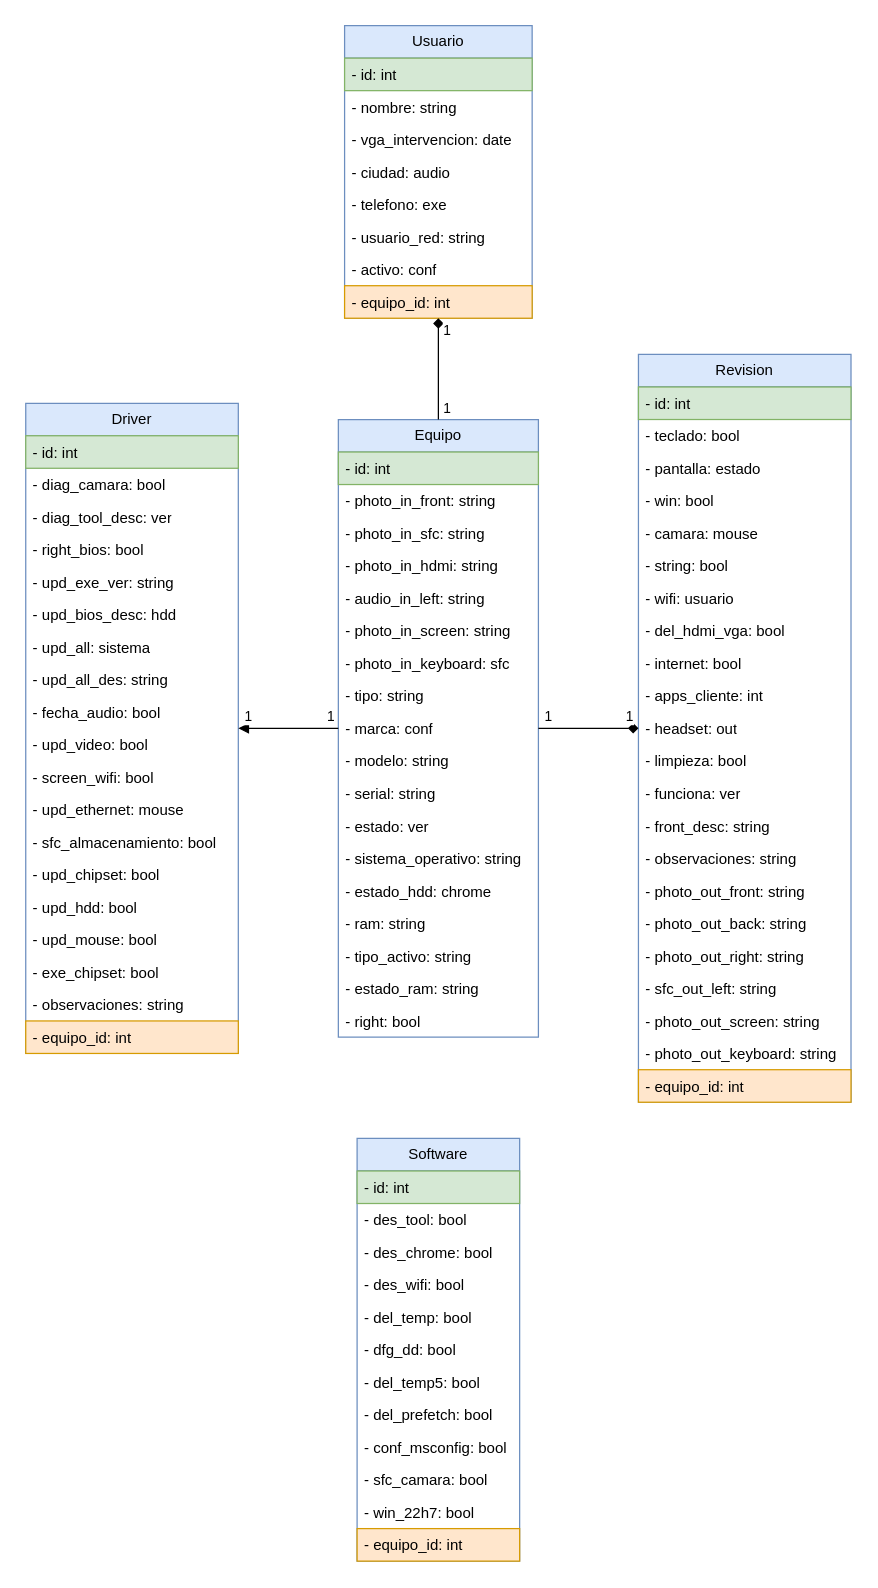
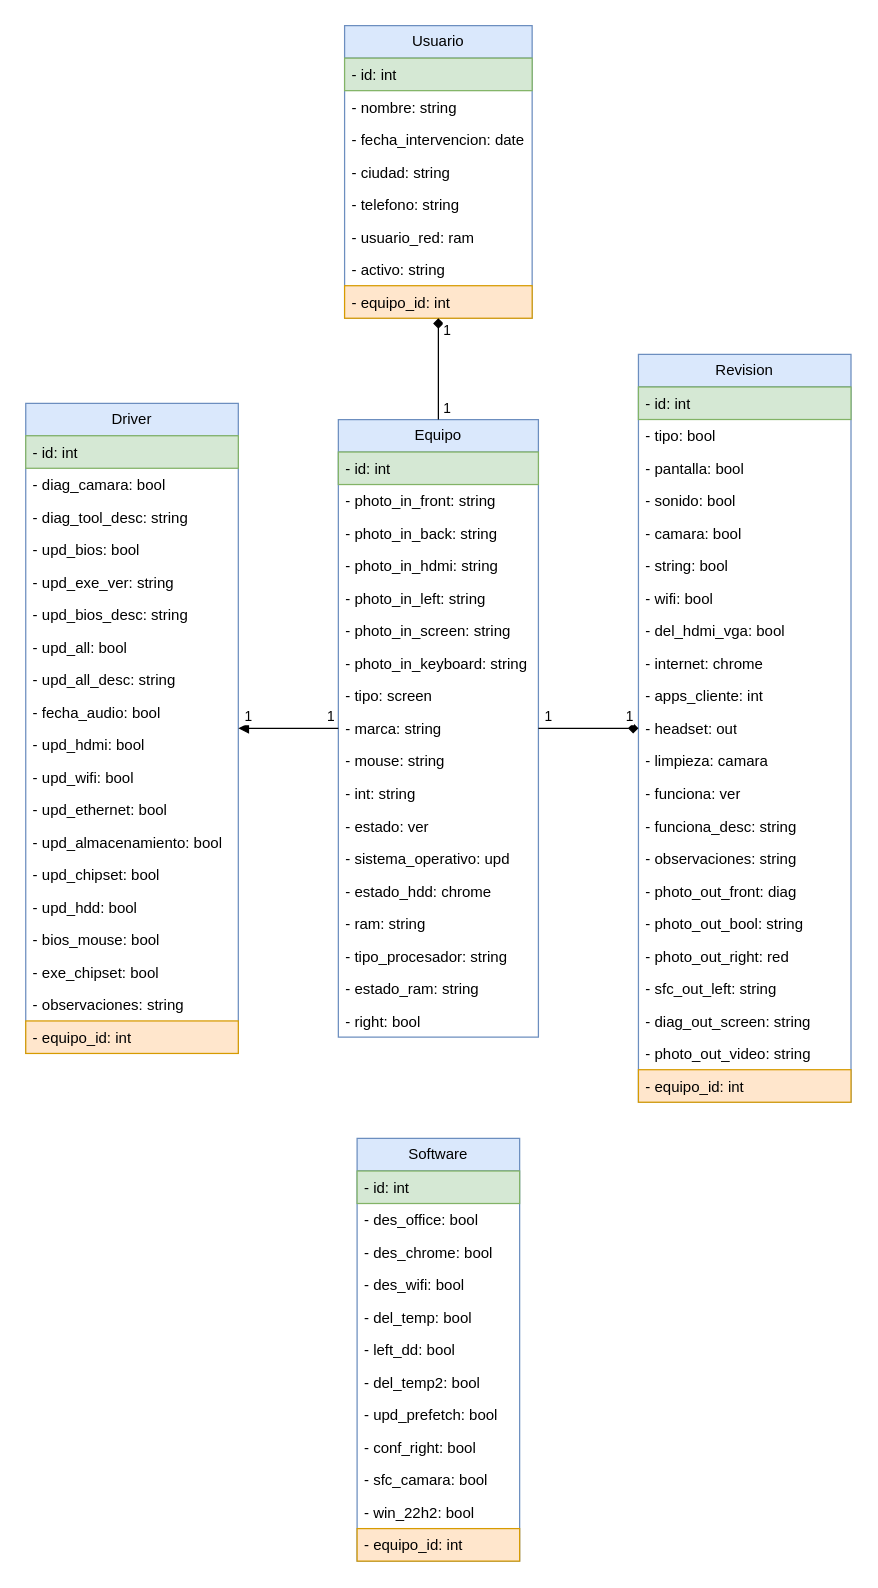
node "- vga_intervencion: date": label "- vga_intervencion: date" -> "- fecha_intervencion: date"
node "- ciudad: audio": label "- ciudad: audio" -> "- ciudad: string"
node "- telefono: exe": label "- telefono: exe" -> "- telefono: string"
node "- usuario_red: string": label "- usuario_red: string" -> "- usuario_red: ram"
node "- activo: conf": label "- activo: conf" -> "- activo: string"
node "- teclado: bool": label "- teclado: bool" -> "- tipo: bool"
node "- pantalla: estado": label "- pantalla: estado" -> "- pantalla: bool"
node "- win: bool": label "- win: bool" -> "- sonido: bool"
node "- diag_tool_desc: ver": label "- diag_tool_desc: ver" -> "- diag_tool_desc: string"
node "- photo_in_sfc: string": label "- photo_in_sfc: string" -> "- photo_in_back: string"
node "- camara: mouse": label "- camara: mouse" -> "- camara: bool"
node "- right_bios: bool": label "- right_bios: bool" -> "- upd_bios: bool"
node "- audio_in_left: string": label "- audio_in_left: string" -> "- photo_in_left: string"
node "- wifi: usuario": label "- wifi: usuario" -> "- wifi: bool"
node "- upd_bios_desc: hdd": label "- upd_bios_desc: hdd" -> "- upd_bios_desc: string"
node "- upd_all: sistema": label "- upd_all: sistema" -> "- upd_all: bool"
node "- photo_in_keyboard: sfc": label "- photo_in_keyboard: sfc" -> "- photo_in_keyboard: string"
node "- internet: bool": label "- internet: bool" -> "- internet: chrome"
node "- upd_all_des: string": label "- upd_all_des: string" -> "- upd_all_desc: string"
node "- tipo: string": label "- tipo: string" -> "- tipo: screen"
node "- marca: conf": label "- marca: conf" -> "- marca: string"
node "- upd_video: bool": label "- upd_video: bool" -> "- upd_hdmi: bool"
node "- modelo: string": label "- modelo: string" -> "- mouse: string"
node "- limpieza: bool": label "- limpieza: bool" -> "- limpieza: camara"
node "- screen_wifi: bool": label "- screen_wifi: bool" -> "- upd_wifi: bool"
node "- serial: string": label "- serial: string" -> "- int: string"
node "- upd_ethernet: mouse": label "- upd_ethernet: mouse" -> "- upd_ethernet: bool"
node "- front_desc: string": label "- front_desc: string" -> "- funciona_desc: string"
node "- sfc_almacenamiento: bool": label "- sfc_almacenamiento: bool" -> "- upd_almacenamiento: bool"
node "- sistema_operativo: string": label "- sistema_operativo: string" -> "- sistema_operativo: upd"
node "- photo_out_front: string": label "- photo_out_front: string" -> "- photo_out_front: diag"
node "- photo_out_back: string": label "- photo_out_back: string" -> "- photo_out_bool: string"
node "- upd_mouse: bool": label "- upd_mouse: bool" -> "- bios_mouse: bool"
node "- tipo_activo: string": label "- tipo_activo: string" -> "- tipo_procesador: string"
node "- photo_out_right: string": label "- photo_out_right: string" -> "- photo_out_right: red"
node "- photo_out_screen: string": label "- photo_out_screen: string" -> "- diag_out_screen: string"
node "- photo_out_keyboard: string": label "- photo_out_keyboard: string" -> "- photo_out_video: string"
node "- des_tool: bool": label "- des_tool: bool" -> "- des_office: bool"
node "- dfg_dd: bool": label "- dfg_dd: bool" -> "- left_dd: bool"
node "- del_temp5: bool": label "- del_temp5: bool" -> "- del_temp2: bool"
node "- del_prefetch: bool": label "- del_prefetch: bool" -> "- upd_prefetch: bool"
node "- conf_msconfig: bool": label "- conf_msconfig: bool" -> "- conf_right: bool"
node "- win_22h7: bool": label "- win_22h7: bool" -> "- win_22h2: bool"
